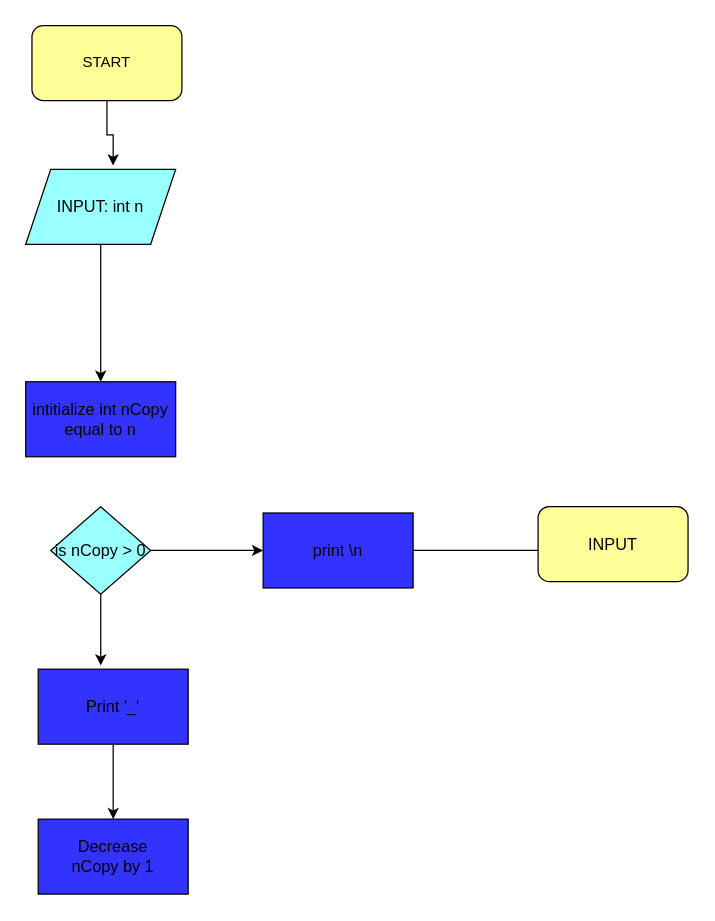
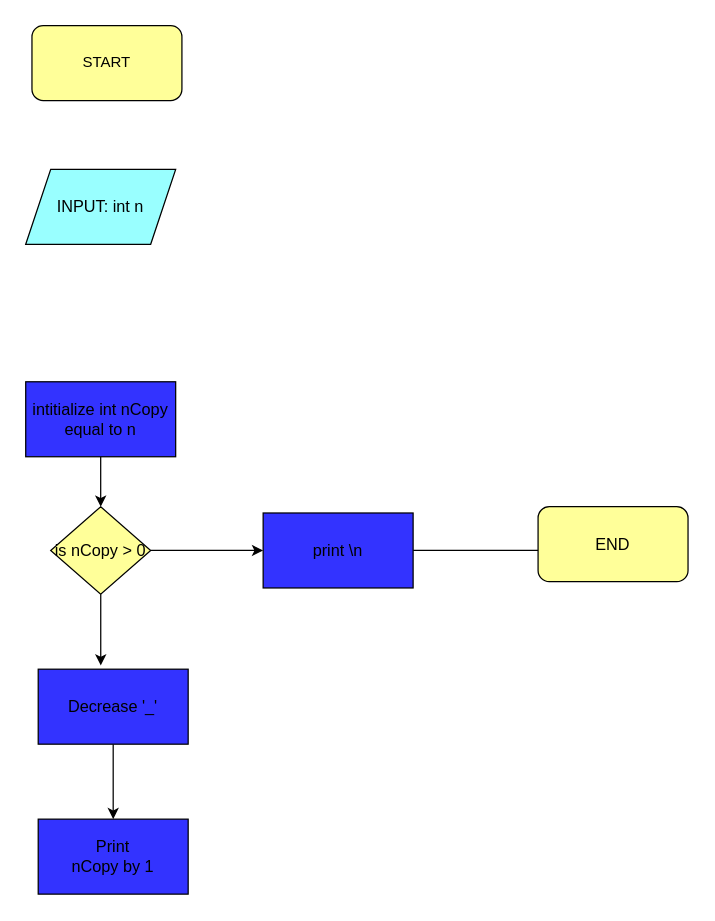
edge "START" -> "INPUT: int n": removed
edge "INPUT: int n" -> "intitialize int nCopy equal to n": removed
edge "intitialize int nCopy equal to n" -> "is nCopy > 0": added
node "INPUT": label "INPUT" -> "END"
node "is nCopy > 0": fillcolor #99ffff -> #ffff99
node "Print '_'": label "Print '_'" -> "Decrease '_'"
node "Decrease nCopy by 1": label "Decrease nCopy by 1" -> "Print nCopy by 1"
